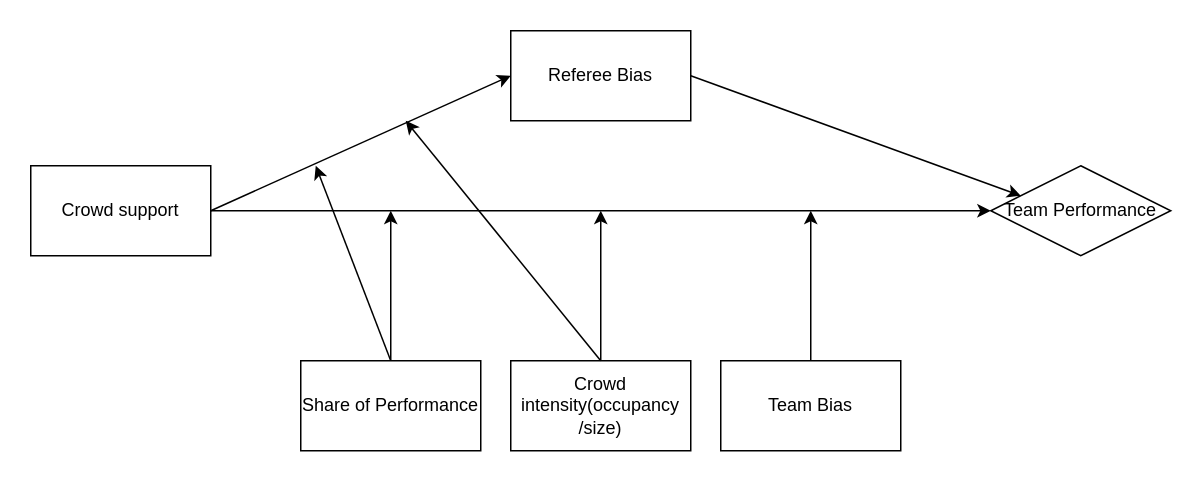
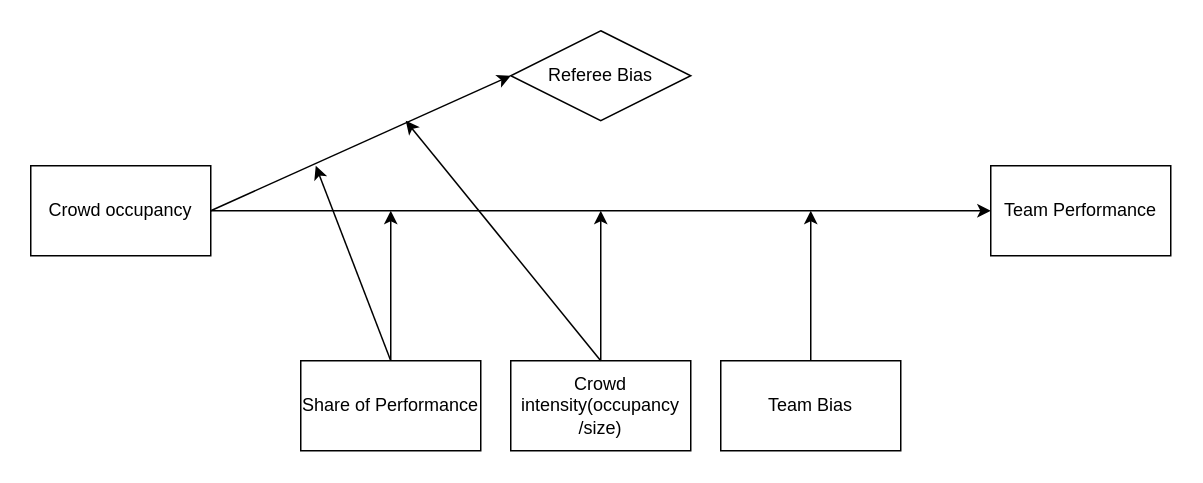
node "Referee Bias": shape rectangle -> diamond
edge "Referee Bias" -> "Team Performance": removed
node "Crowd support": label "Crowd support" -> "Crowd occupancy"
node "Team Performance": shape diamond -> rectangle
